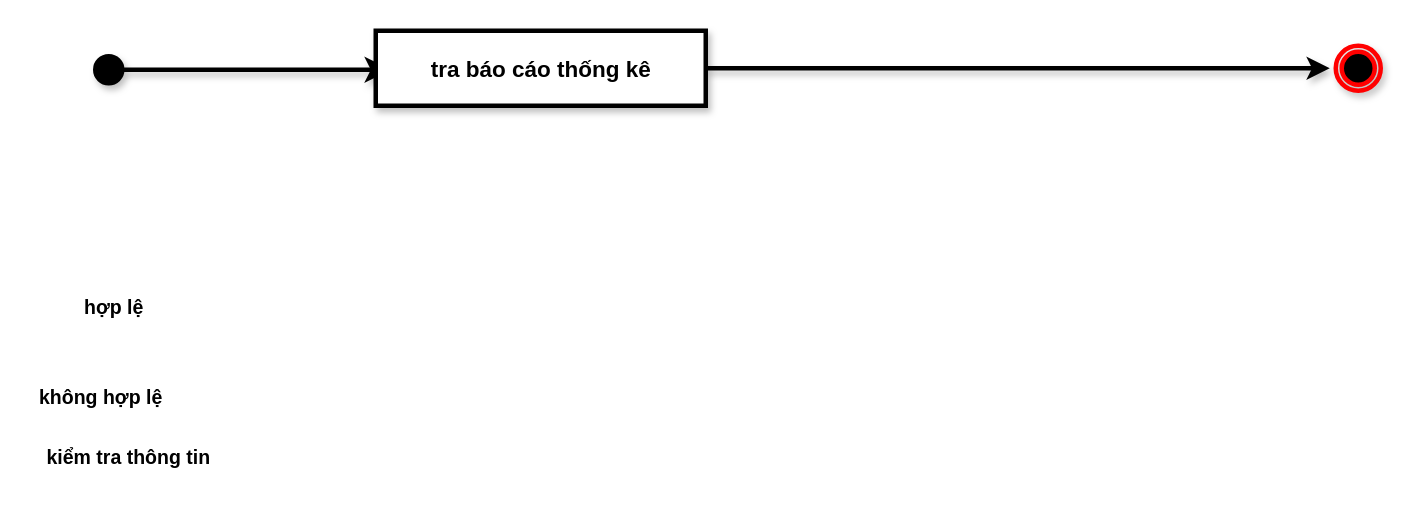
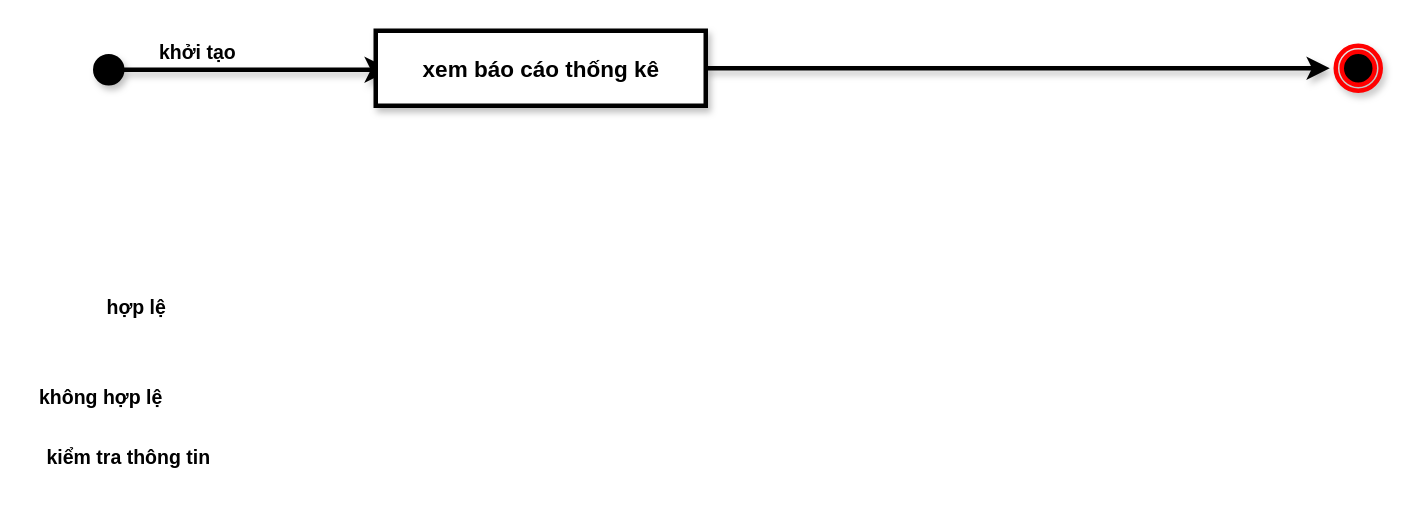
node "khởi tạo": added
node "tra báo cáo thống kê": label "tra báo cáo thống kê" -> "xem báo cáo thống kê"
node "hợp lệ": moved (173, 305) -> (196, 305)
